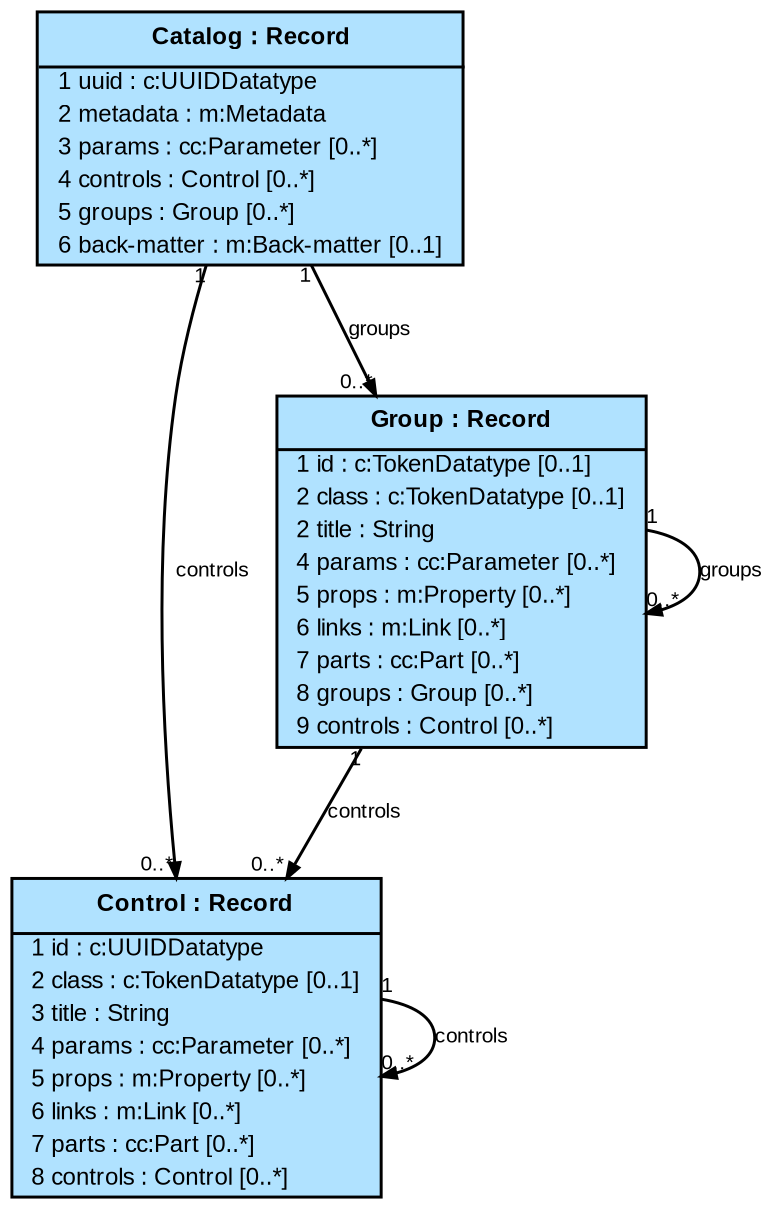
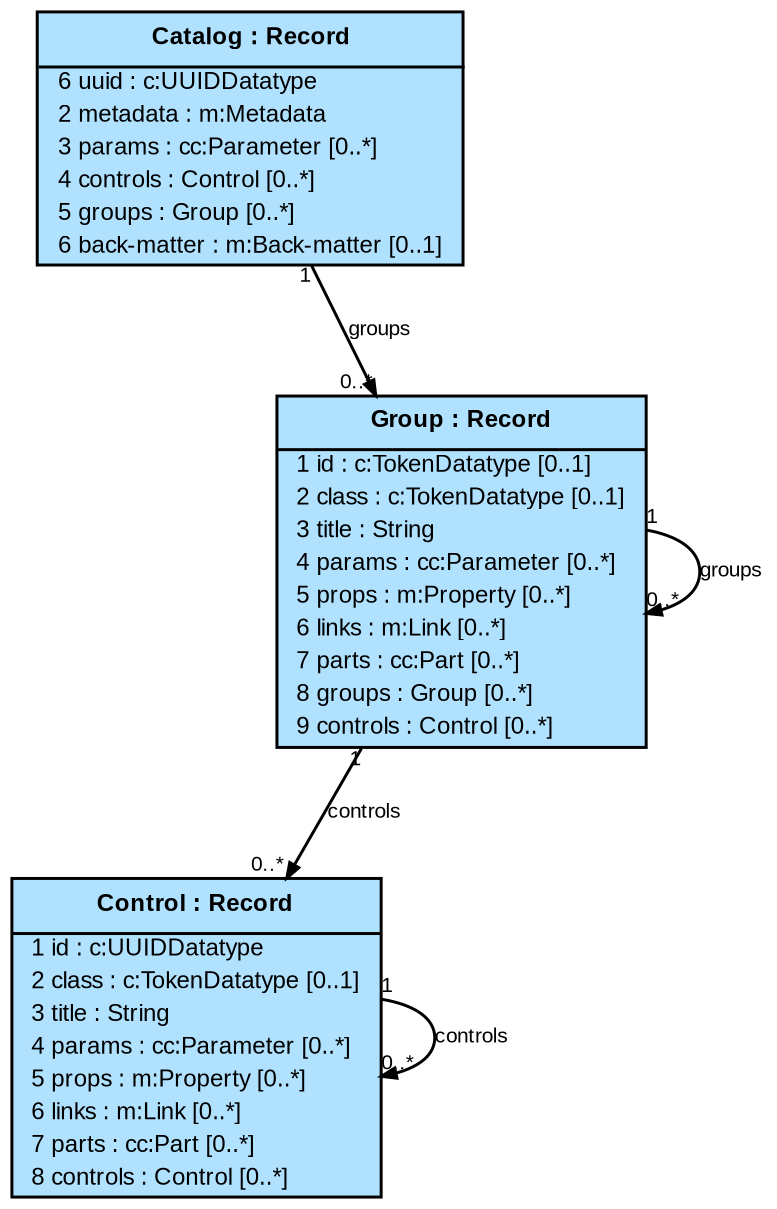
node "Catalog : Record": text "1 uuid : c:UUIDDatatype" -> "6 uuid : c:UUIDDatatype"
node "Group : Record": text "2 title : String" -> "3 title : String"
edge "Catalog : Record" -> "Control : Record": removed, label "controls"
